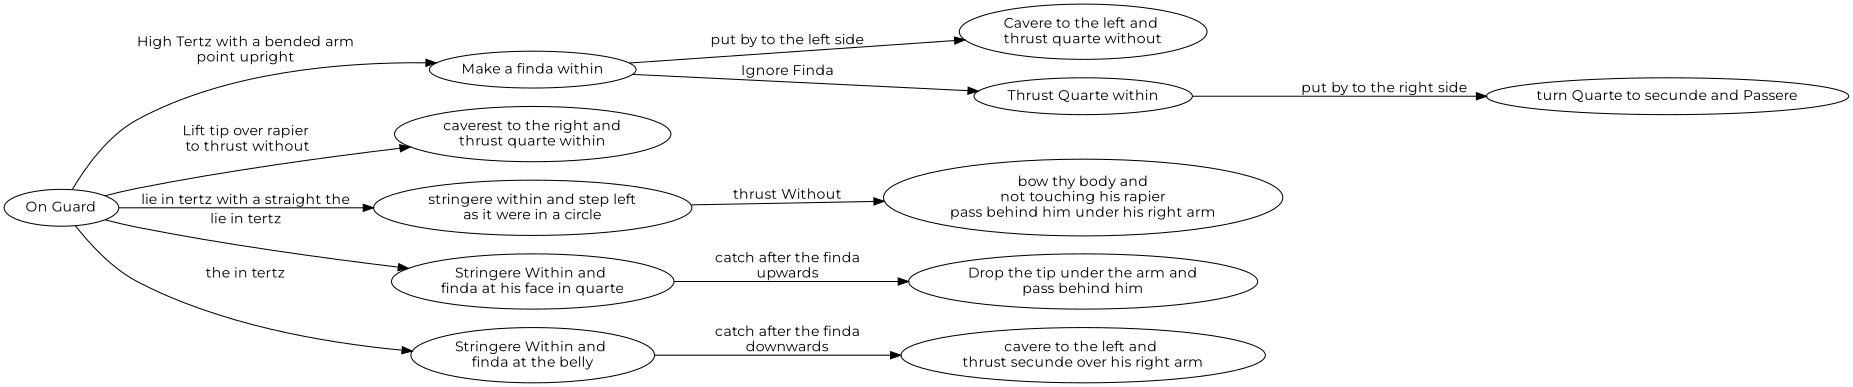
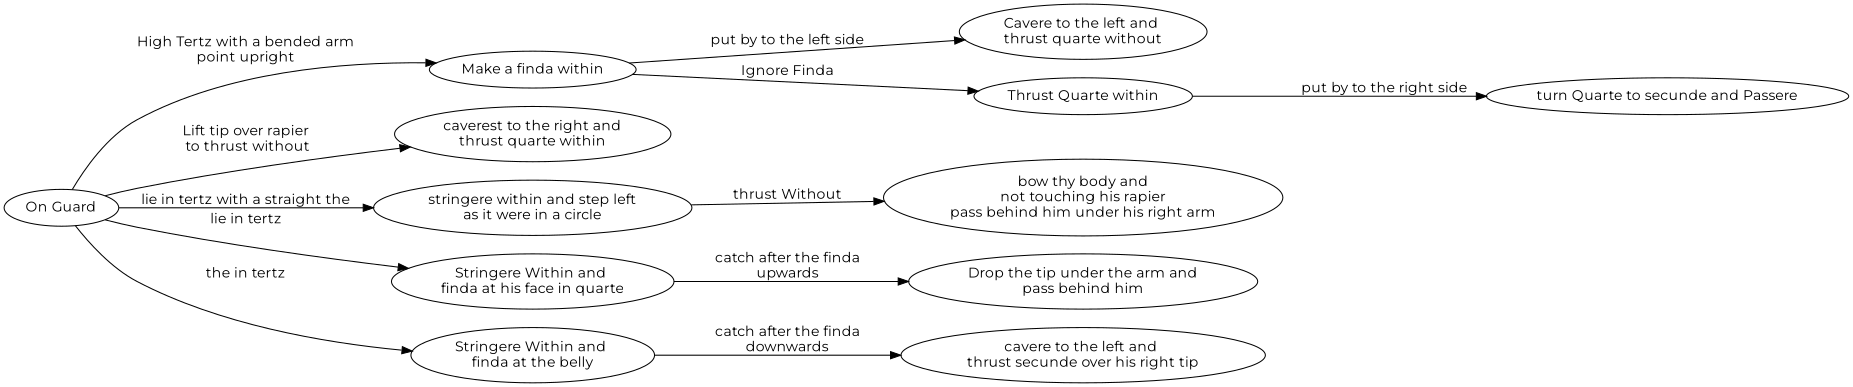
node "cavere to the left and thrust secunde over his right arm": label "cavere to the left and thrust secunde over his right arm" -> "cavere to the left and thrust secunde over his right tip"
